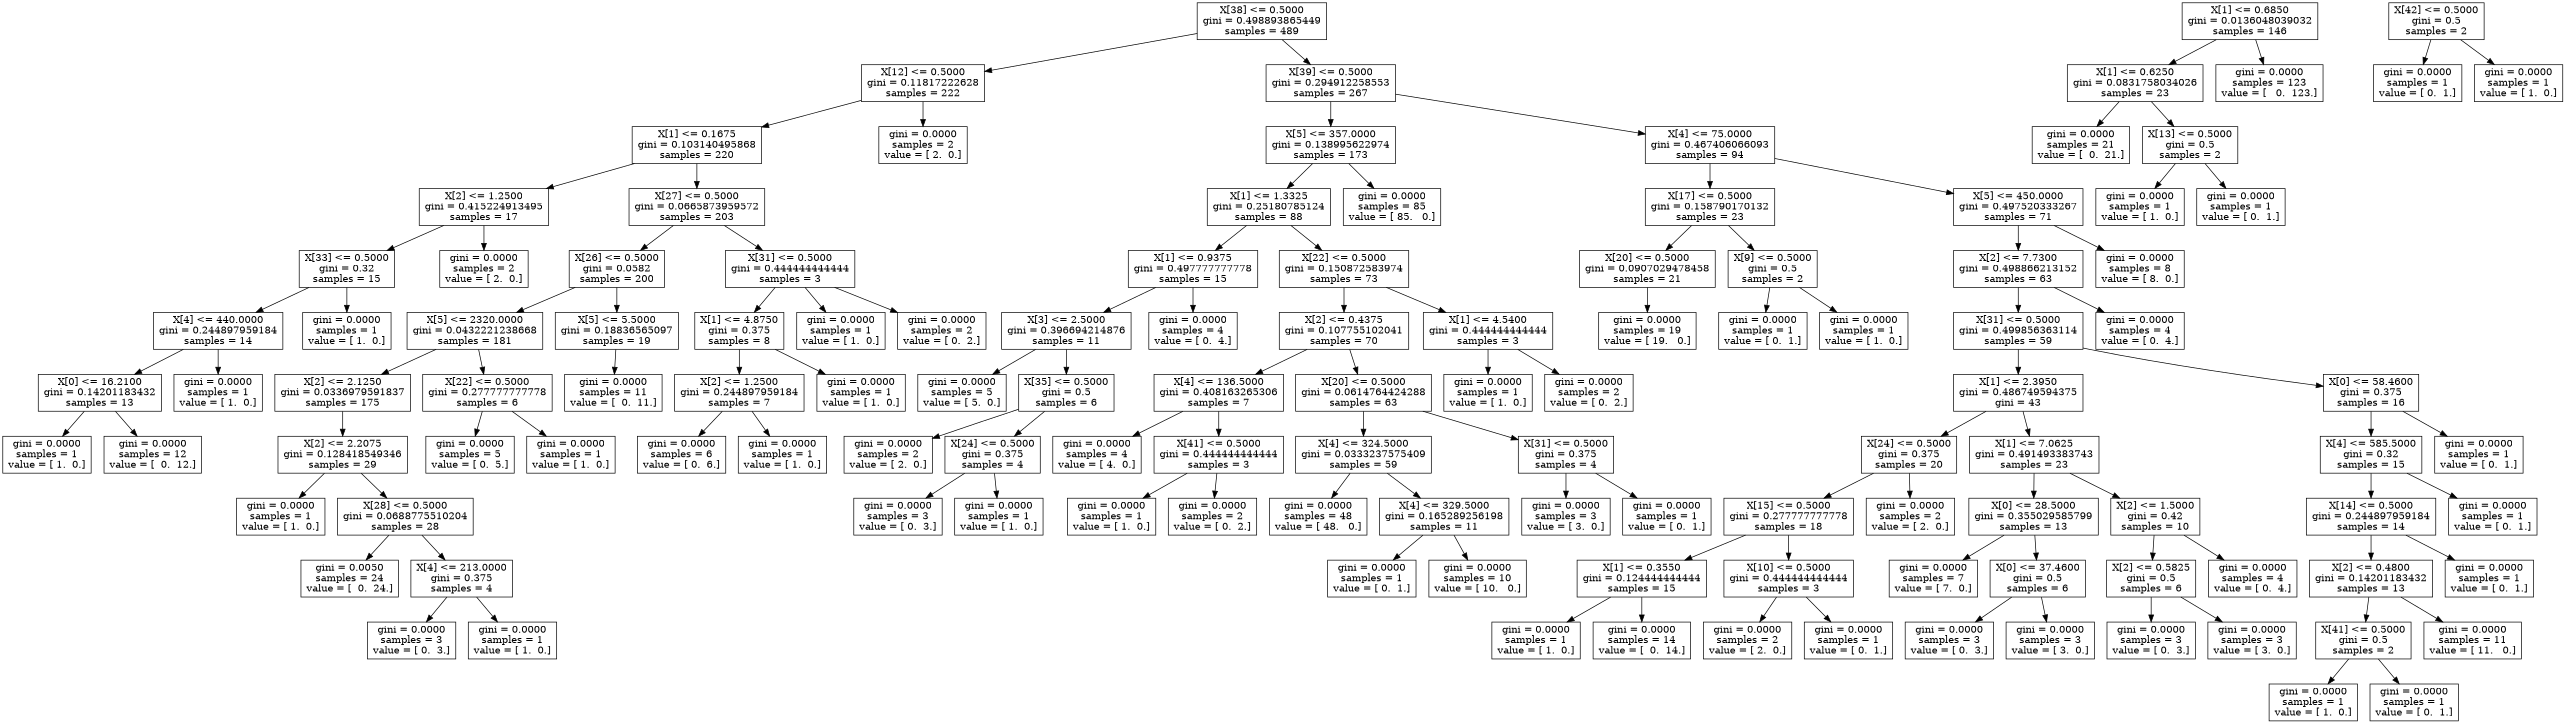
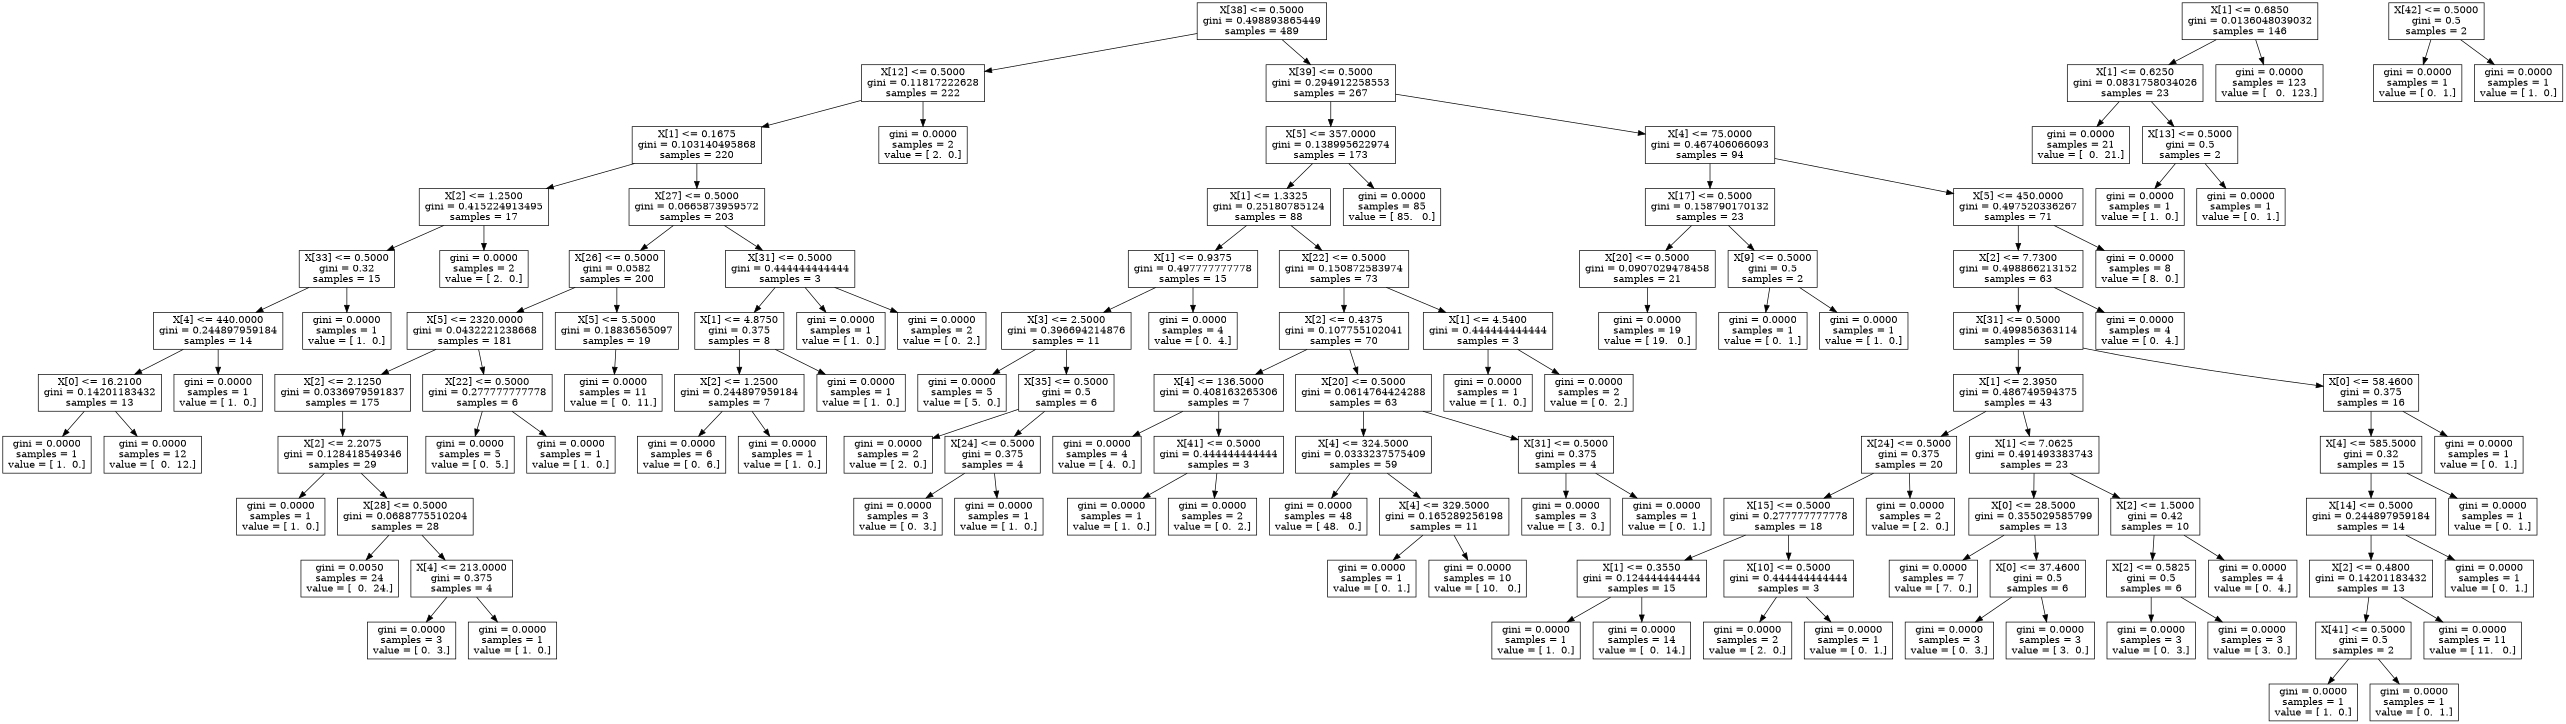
node "X[5] <= 450.0000 gini = 0.497520333267 samples = 71": label "X[5] <= 450.0000 gini = 0.497520333267 samples = 71" -> "X[5] <= 450.0000 gini = 0.497520336267 samples = 71"
node "X[1] <= 2.3950 gini = 0.486749594375 gini = 43": label "X[1] <= 2.3950 gini = 0.486749594375 gini = 43" -> "X[1] <= 2.3950 gini = 0.486749594375 samples = 43"
